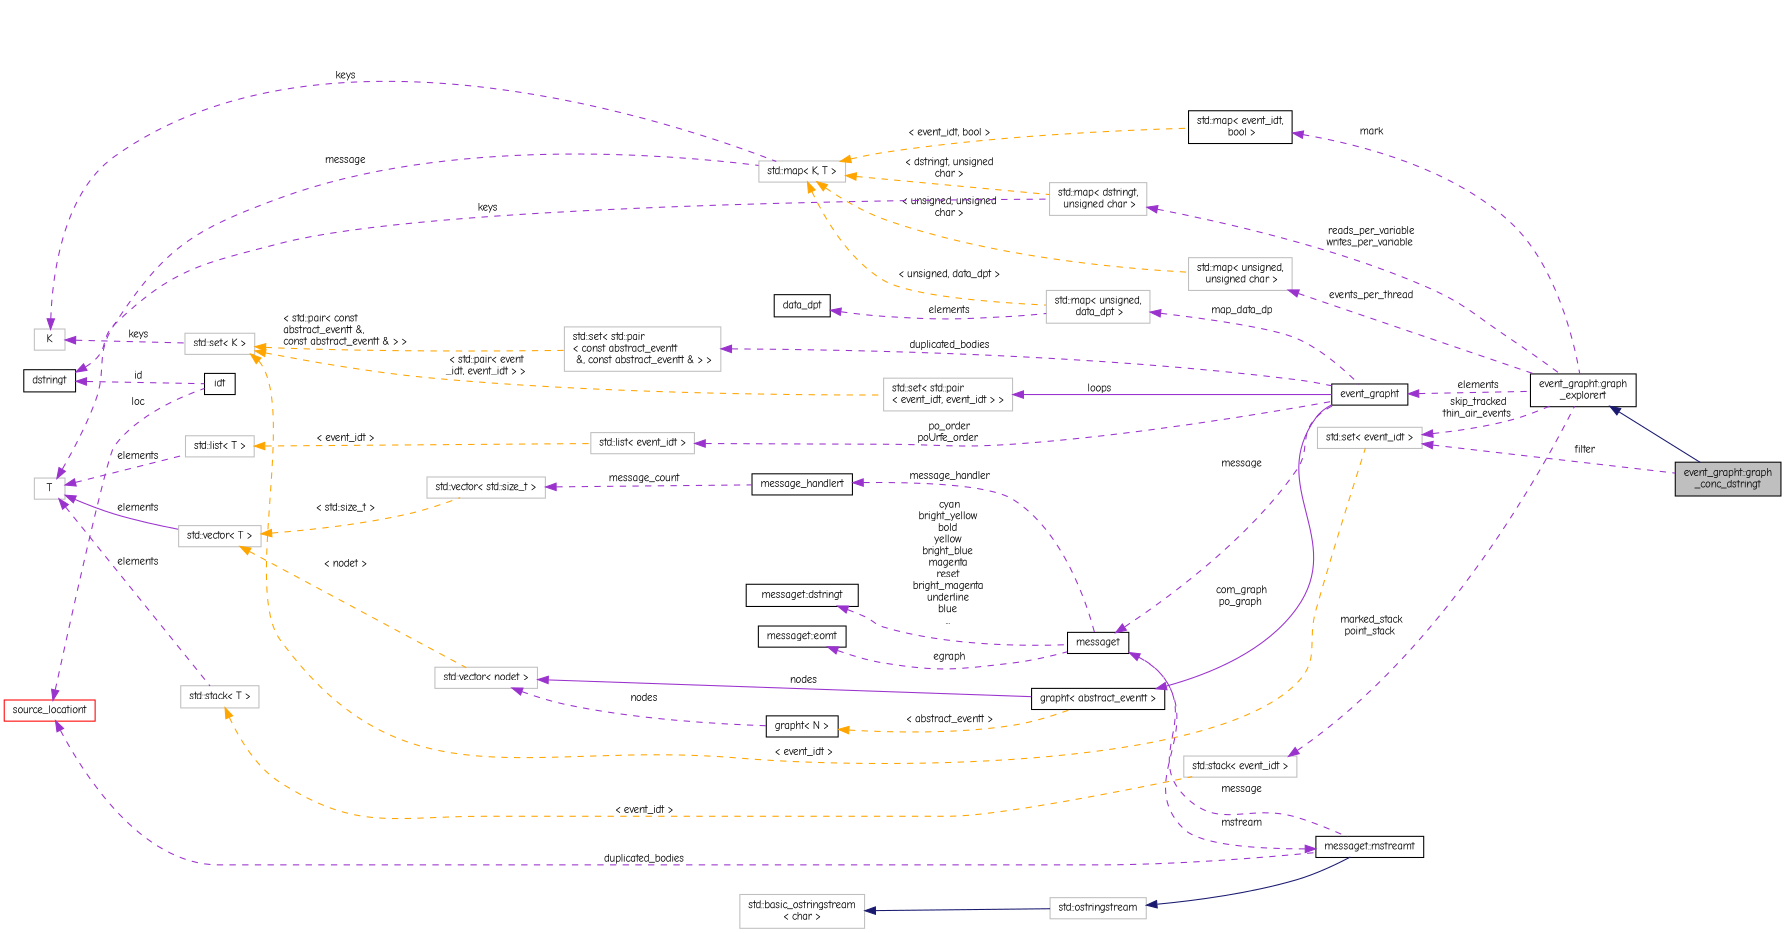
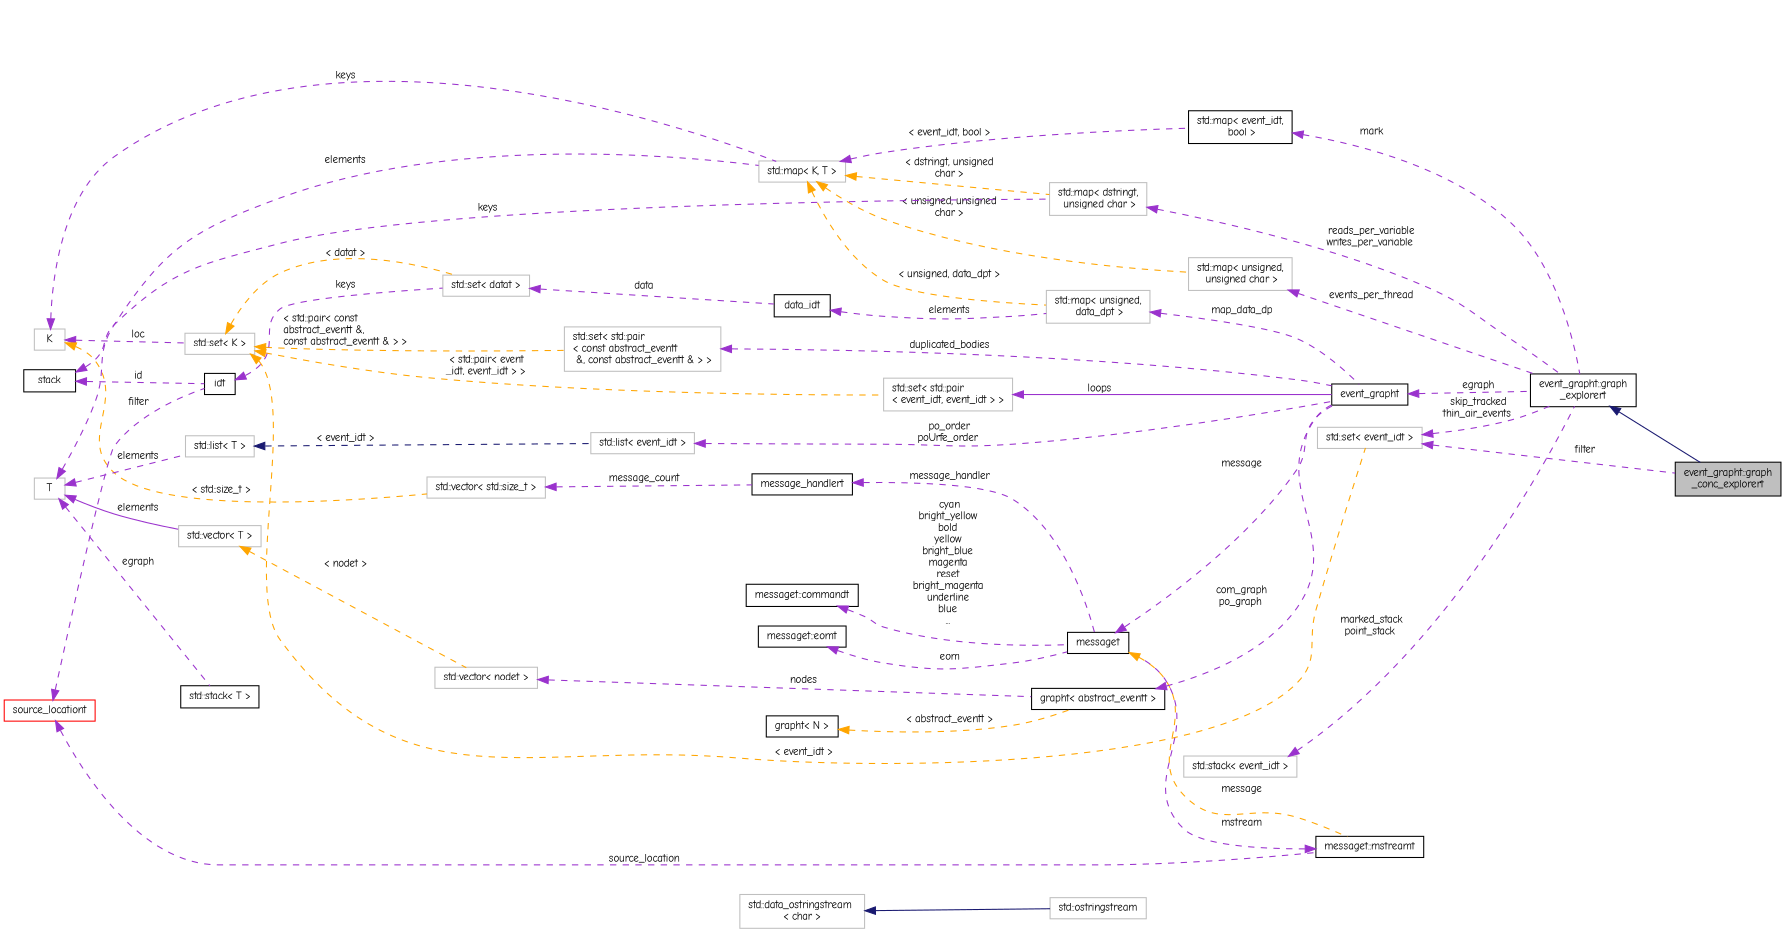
edge "std::map< event_idt, bool >" -> "std::map< K, T >": color orange -> darkorchid3
edge "std::map< K, T >" -> "T": label " message" -> " elements"
node "std::set< datat >": added
node "data_dpt": label "data_dpt" -> "data_idt"
edge "std::set< K >" -> "K": label " keys" -> " loc"
node "dstringt": label "dstringt" -> "stack"
edge "event_grapht::graph _explorert" -> "event_grapht": label " elements" -> " egraph"
edge "idt" -> "source_locationt": label " loc" -> " filter"
edge "std::list< event_idt >" -> "std::list< T >": color orange -> midnightblue
node "event_grapht::graph _conc_dstringt": label "event_grapht::graph _conc_dstringt" -> "event_grapht::graph _conc_explorert"
edge "std::vector< std::size_t >" -> "std::vector< T >": now "std::vector< std::size_t >" -> "K"
edge "std::stack< T >" -> "T": label " elements" -> " egraph"
edge "event_grapht" -> "grapht< abstract_eventt >": style solid -> dashed
node "messaget::dstringt": label "messaget::dstringt" -> "messaget::commandt"
edge "messaget" -> "messaget::eomt": label " egraph" -> " eom"
edge "grapht< abstract_eventt >" -> "std::vector< nodet >": style solid -> dashed
node "std::stack< T >": color grey75 -> black
edge "grapht< N >" -> "std::vector< nodet >": removed, label "nodes"
edge "messaget::mstreamt" -> "messaget": color darkorchid3 -> orange
edge "std::stack< event_idt >" -> "std::stack< T >": removed, label "< event_idt >"
edge "messaget::mstreamt" -> "source_locationt": label " duplicated_bodies" -> " source_location"
edge "messaget::mstreamt" -> "std::ostringstream": removed
node "std::basic_ostringstream < char >": label "std::basic_ostringstream < char >" -> "std::data_ostringstream < char >"
